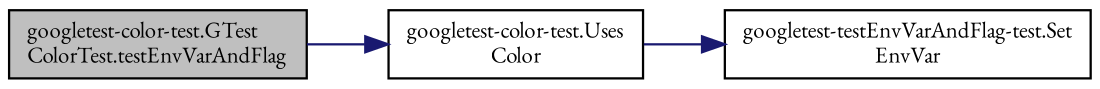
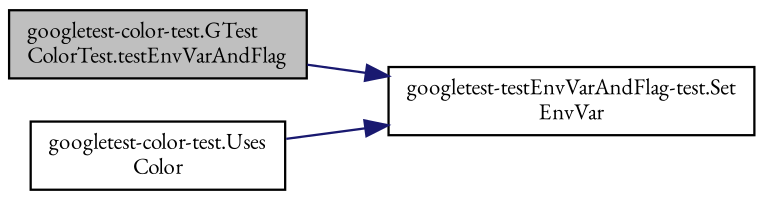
edge "googletest-color-test.GTest ColorTest.testEnvVarAndFlag" -> "googletest-color-test.Uses Color": now "googletest-color-test.GTest ColorTest.testEnvVarAndFlag" -> "googletest-testEnvVarAndFlag-test.Set EnvVar"
